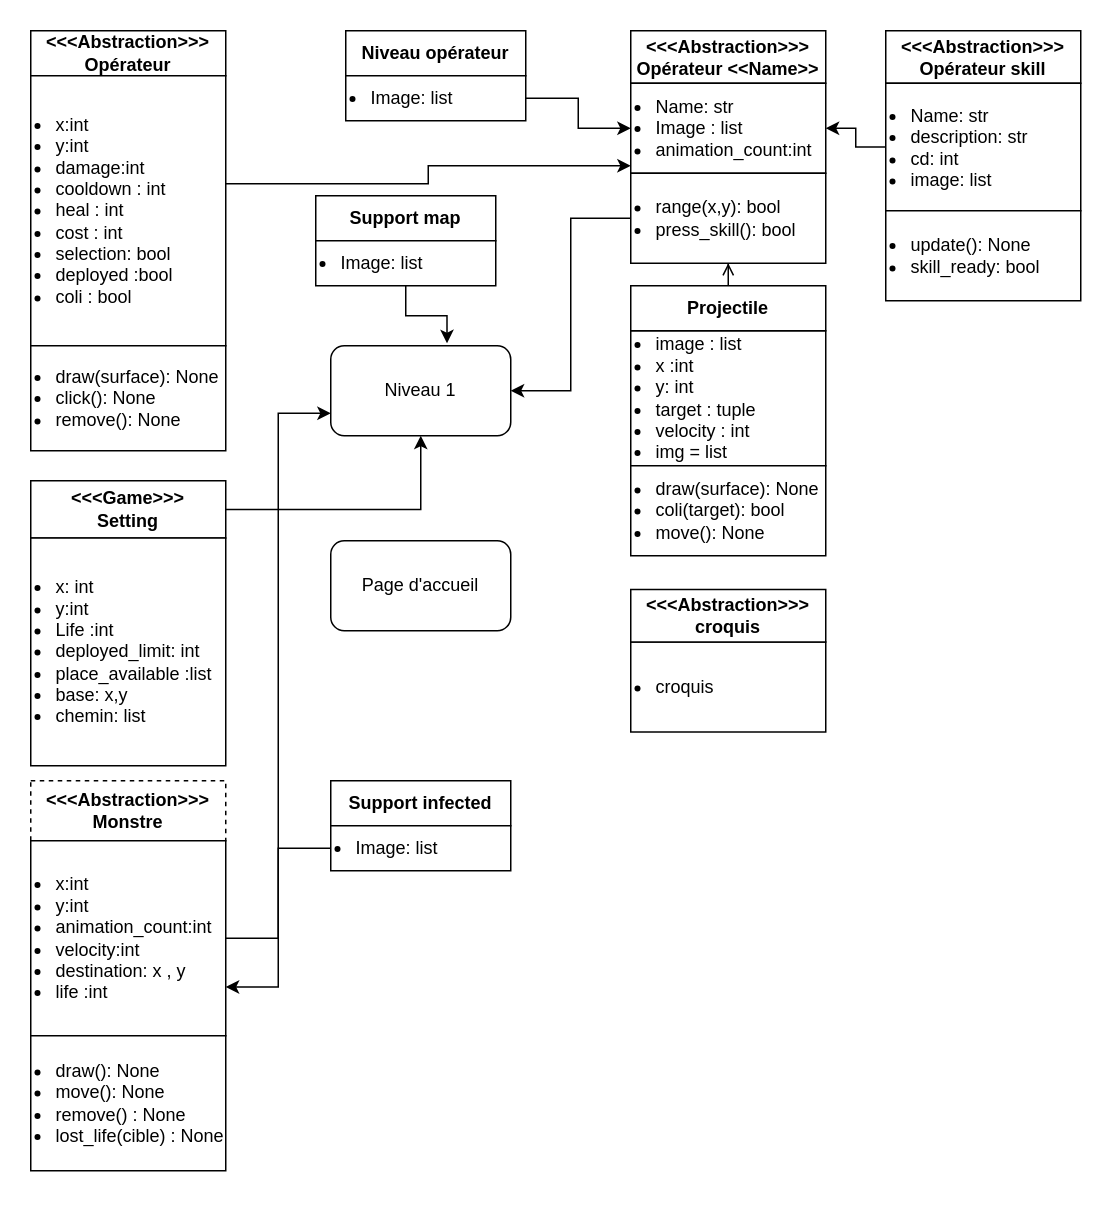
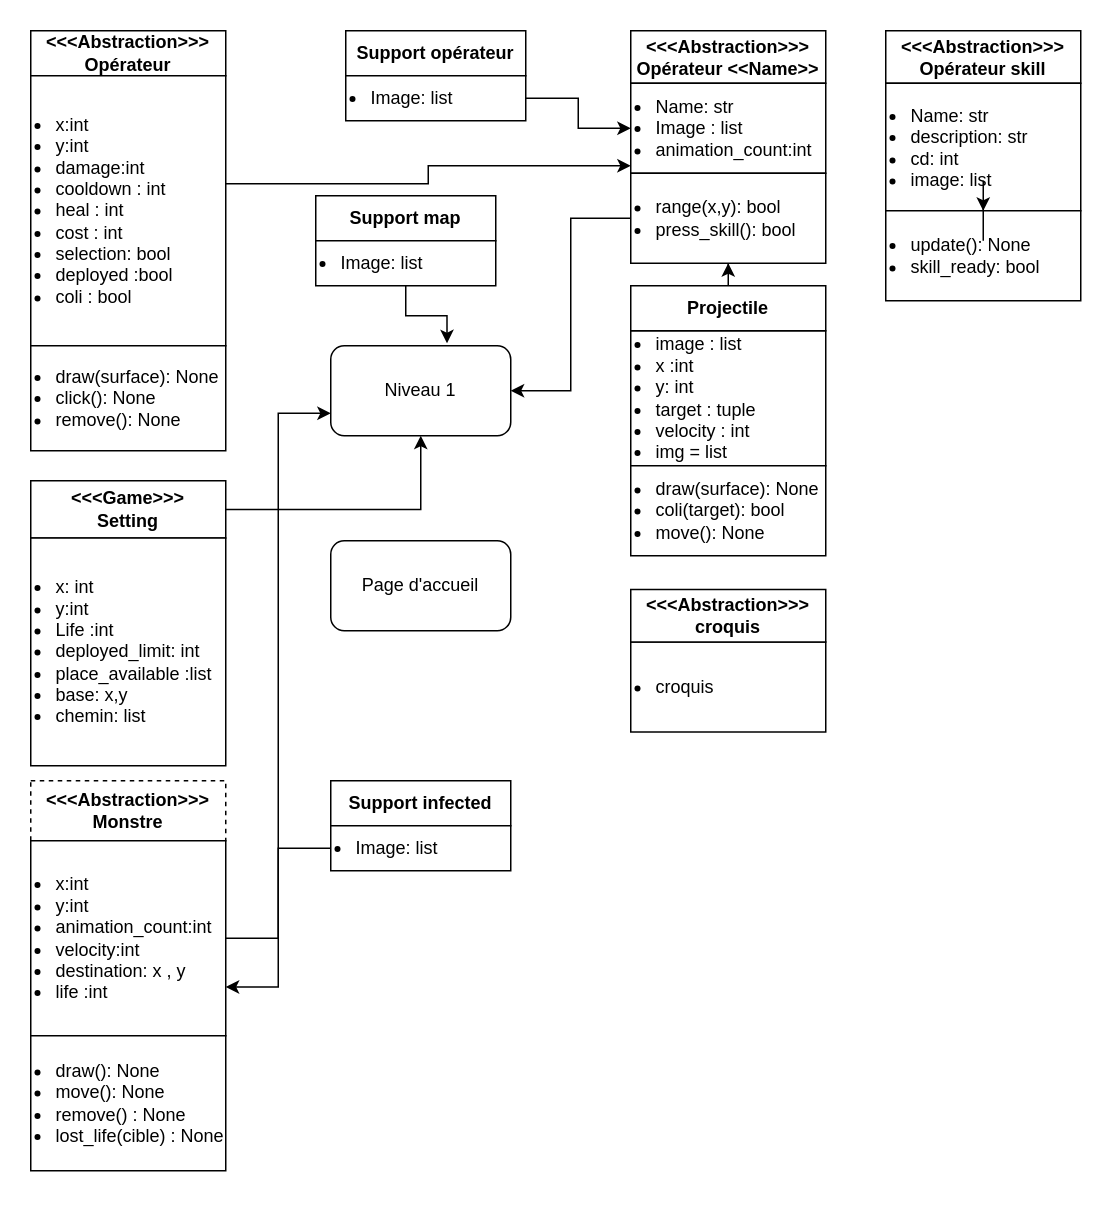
node "Niveau opérateur": label "Niveau opérateur" -> "Support opérateur"
edge "Name: str description: str cd: int image: list" -> "Name: str Image : list animation_count:int": now "Name: str description: str cd: int image: list" -> "update(): None skill_ready: bool"
edge "Projectile" -> "range(x,y): bool press_skill(): bool": arrowhead open -> classic
